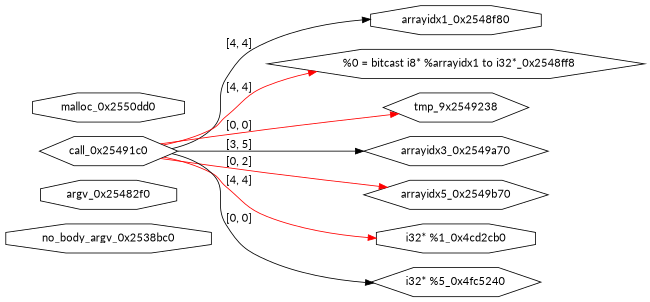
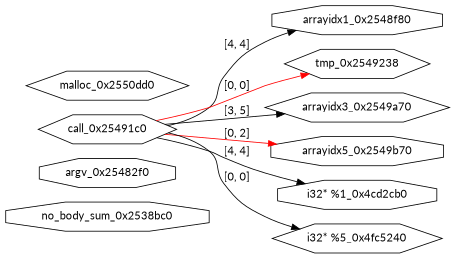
node "%0 = bitcast i8* %arrayidx1 to i32*_0x2548ff8": removed
node "malloc_0x2550dd0": shape octagon -> hexagon
node "tmp_9x2549238": label "tmp_9x2549238" -> "tmp_0x2549238"
node "arrayidx5_0x2549b70": shape hexagon -> octagon
edge "call_0x25491c0" -> "i32* %1_0x4cd2cb0": color red -> black
node "no_body_argv_0x2538bc0": label "no_body_argv_0x2538bc0" -> "no_body_sum_0x2538bc0"
